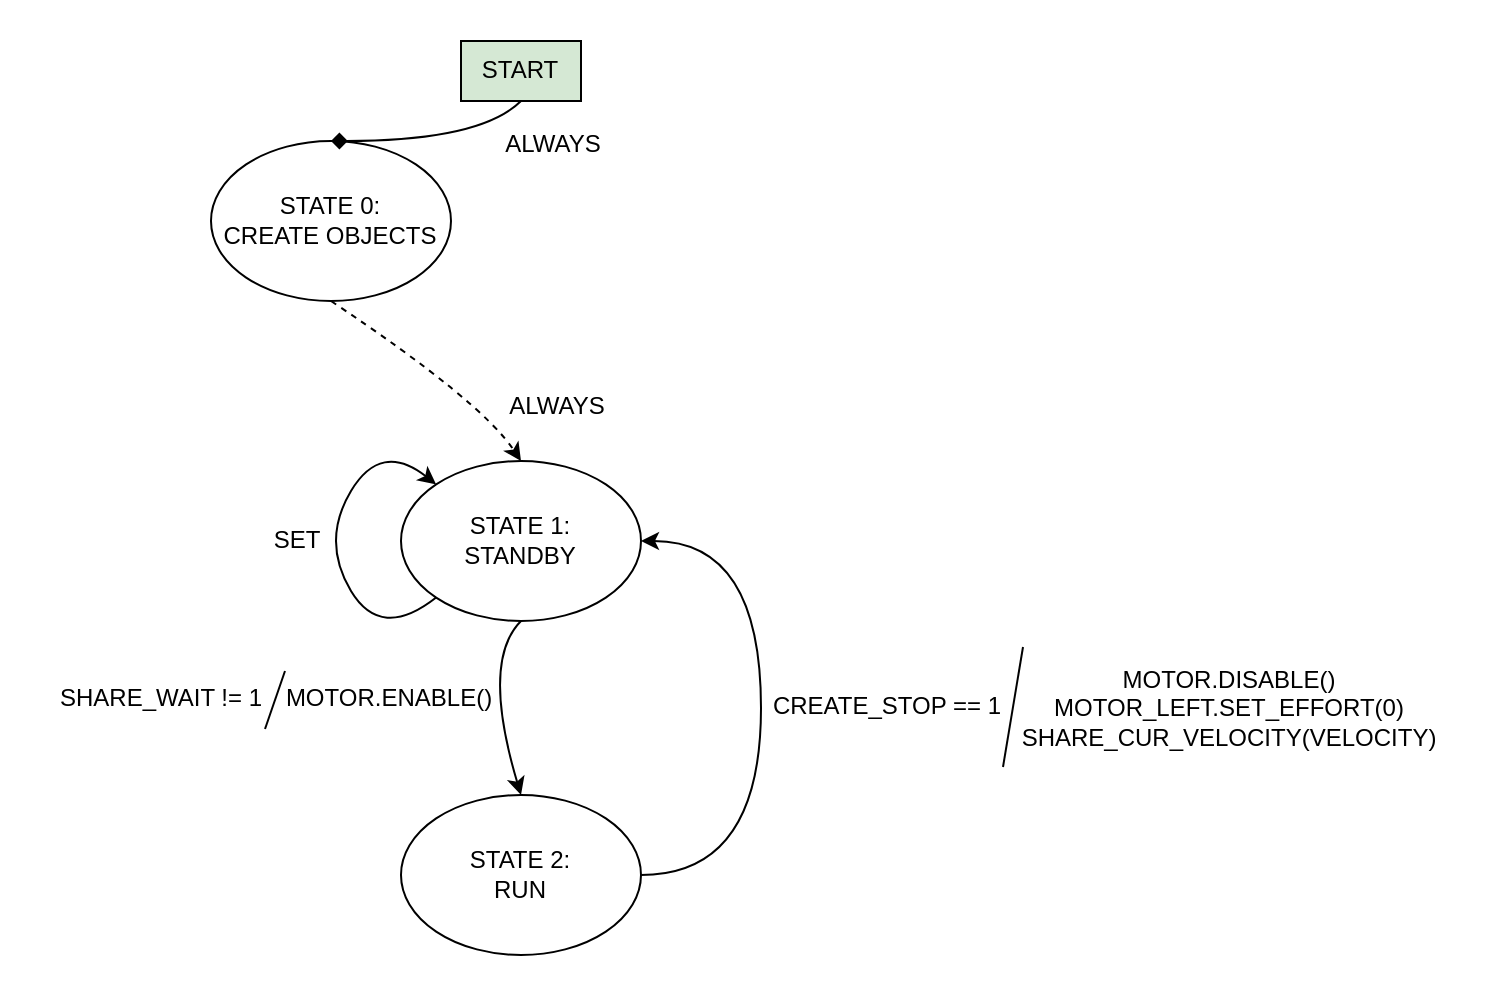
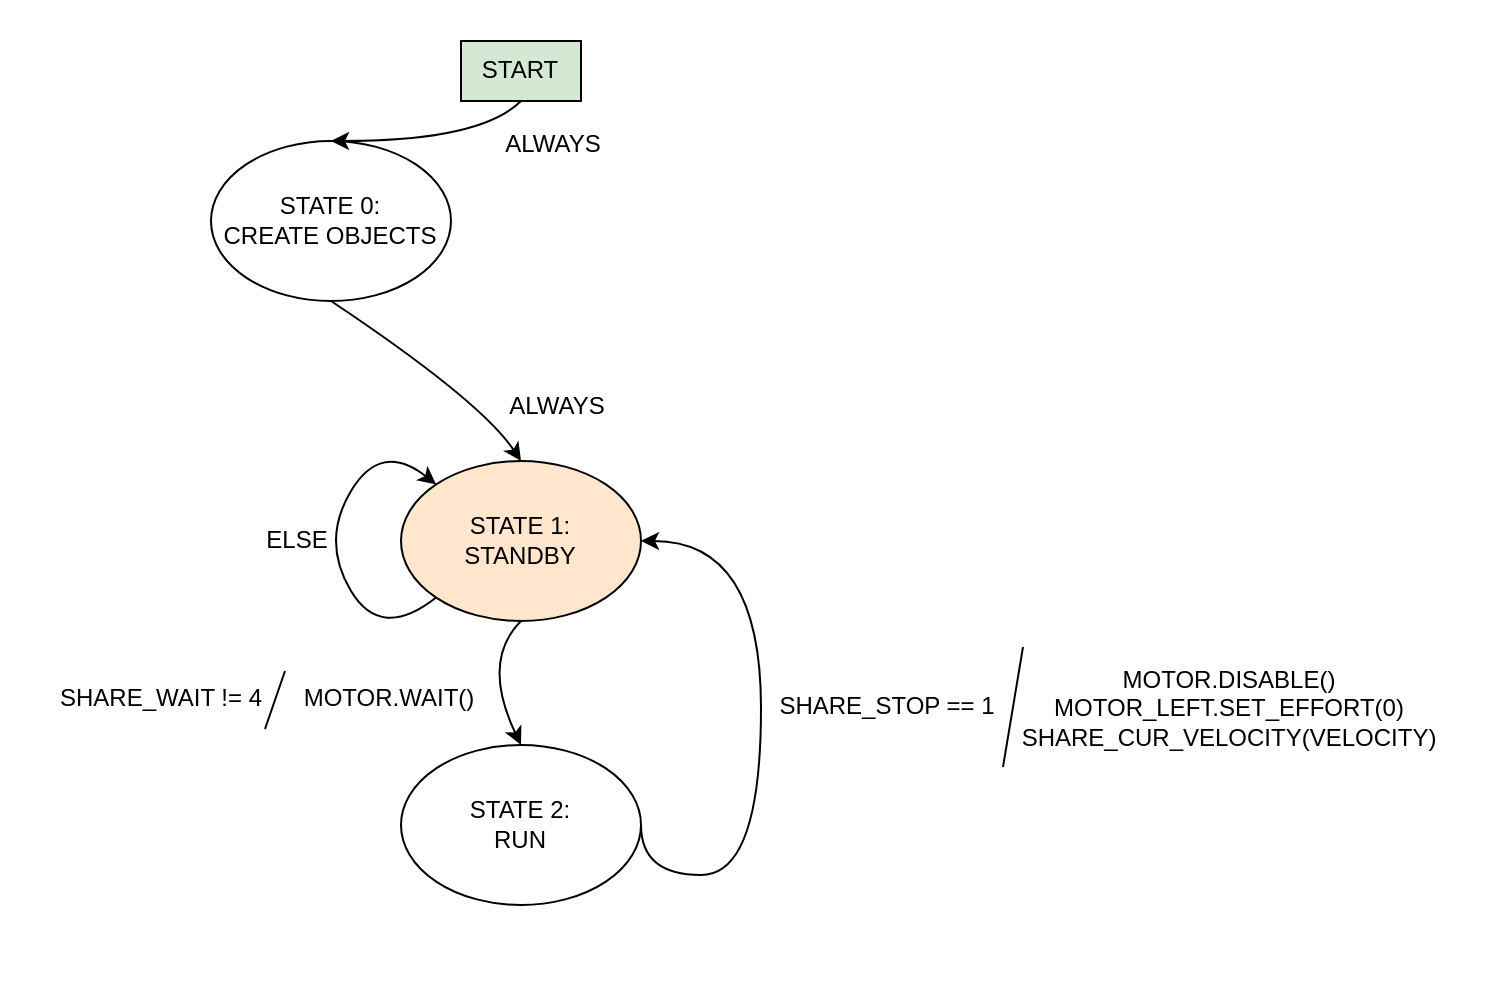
edge "START" -> "STATE 0: CREATE OBJECTS": arrowhead diamond -> classic
edge "STATE 0: CREATE OBJECTS" -> "STATE 1: STANDBY": style dashed -> solid
node "SET": label "SET" -> "ELSE"
node "STATE 1: STANDBY": fillcolor #ffffff -> #ffe6cc
node "SHARE_WAIT != 1": label "SHARE_WAIT != 1" -> "SHARE_WAIT != 4"
node "MOTOR.ENABLE()": label "MOTOR.ENABLE()" -> "MOTOR.WAIT()"
node "CREATE_STOP == 1": label "CREATE_STOP == 1" -> "SHARE_STOP == 1"
node "STATE 2: RUN": moved (521, 875) -> (521, 825)
